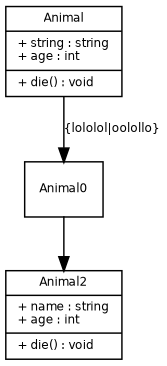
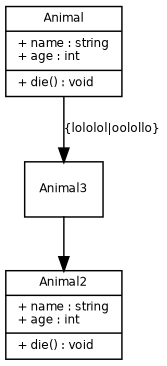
node "Animal": text "+ string : string" -> "+ name : string"
node "Animal0": label "Animal0" -> "Animal3"
